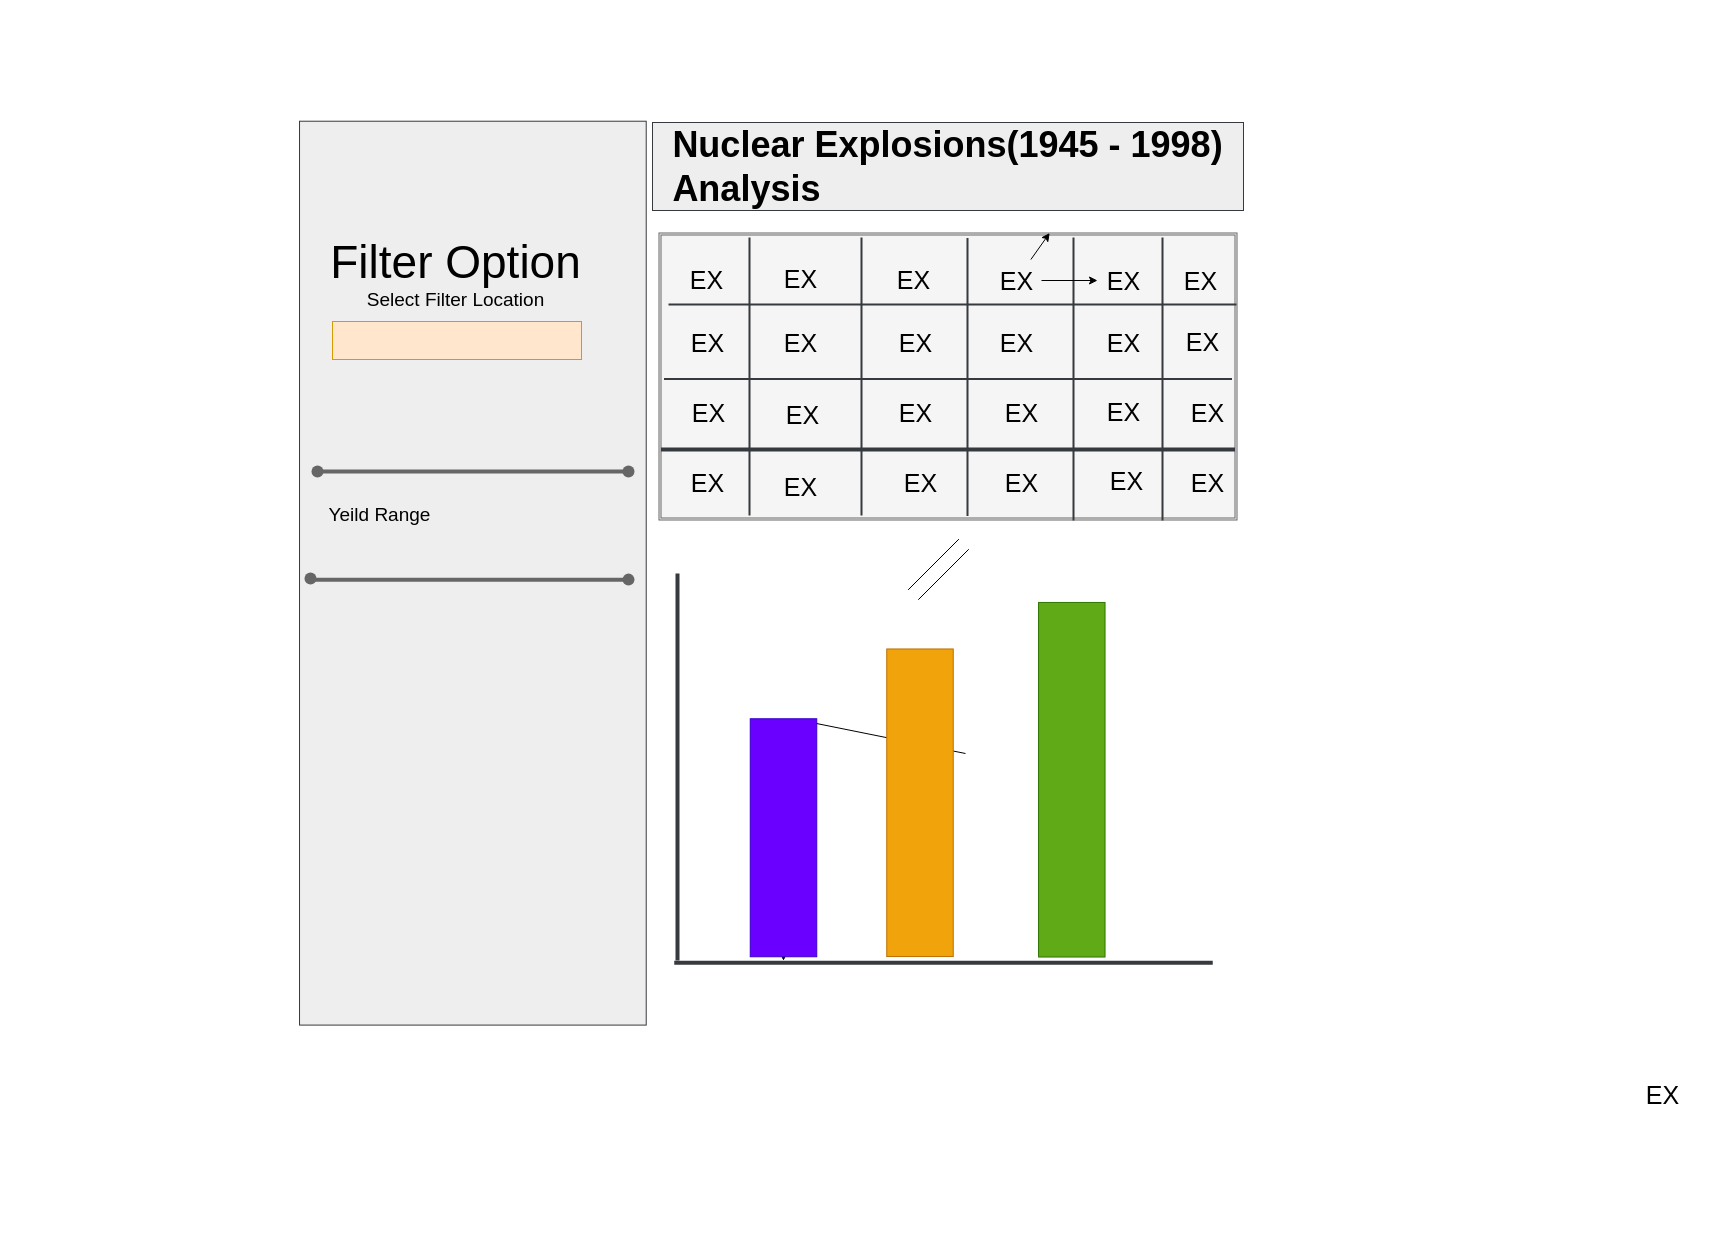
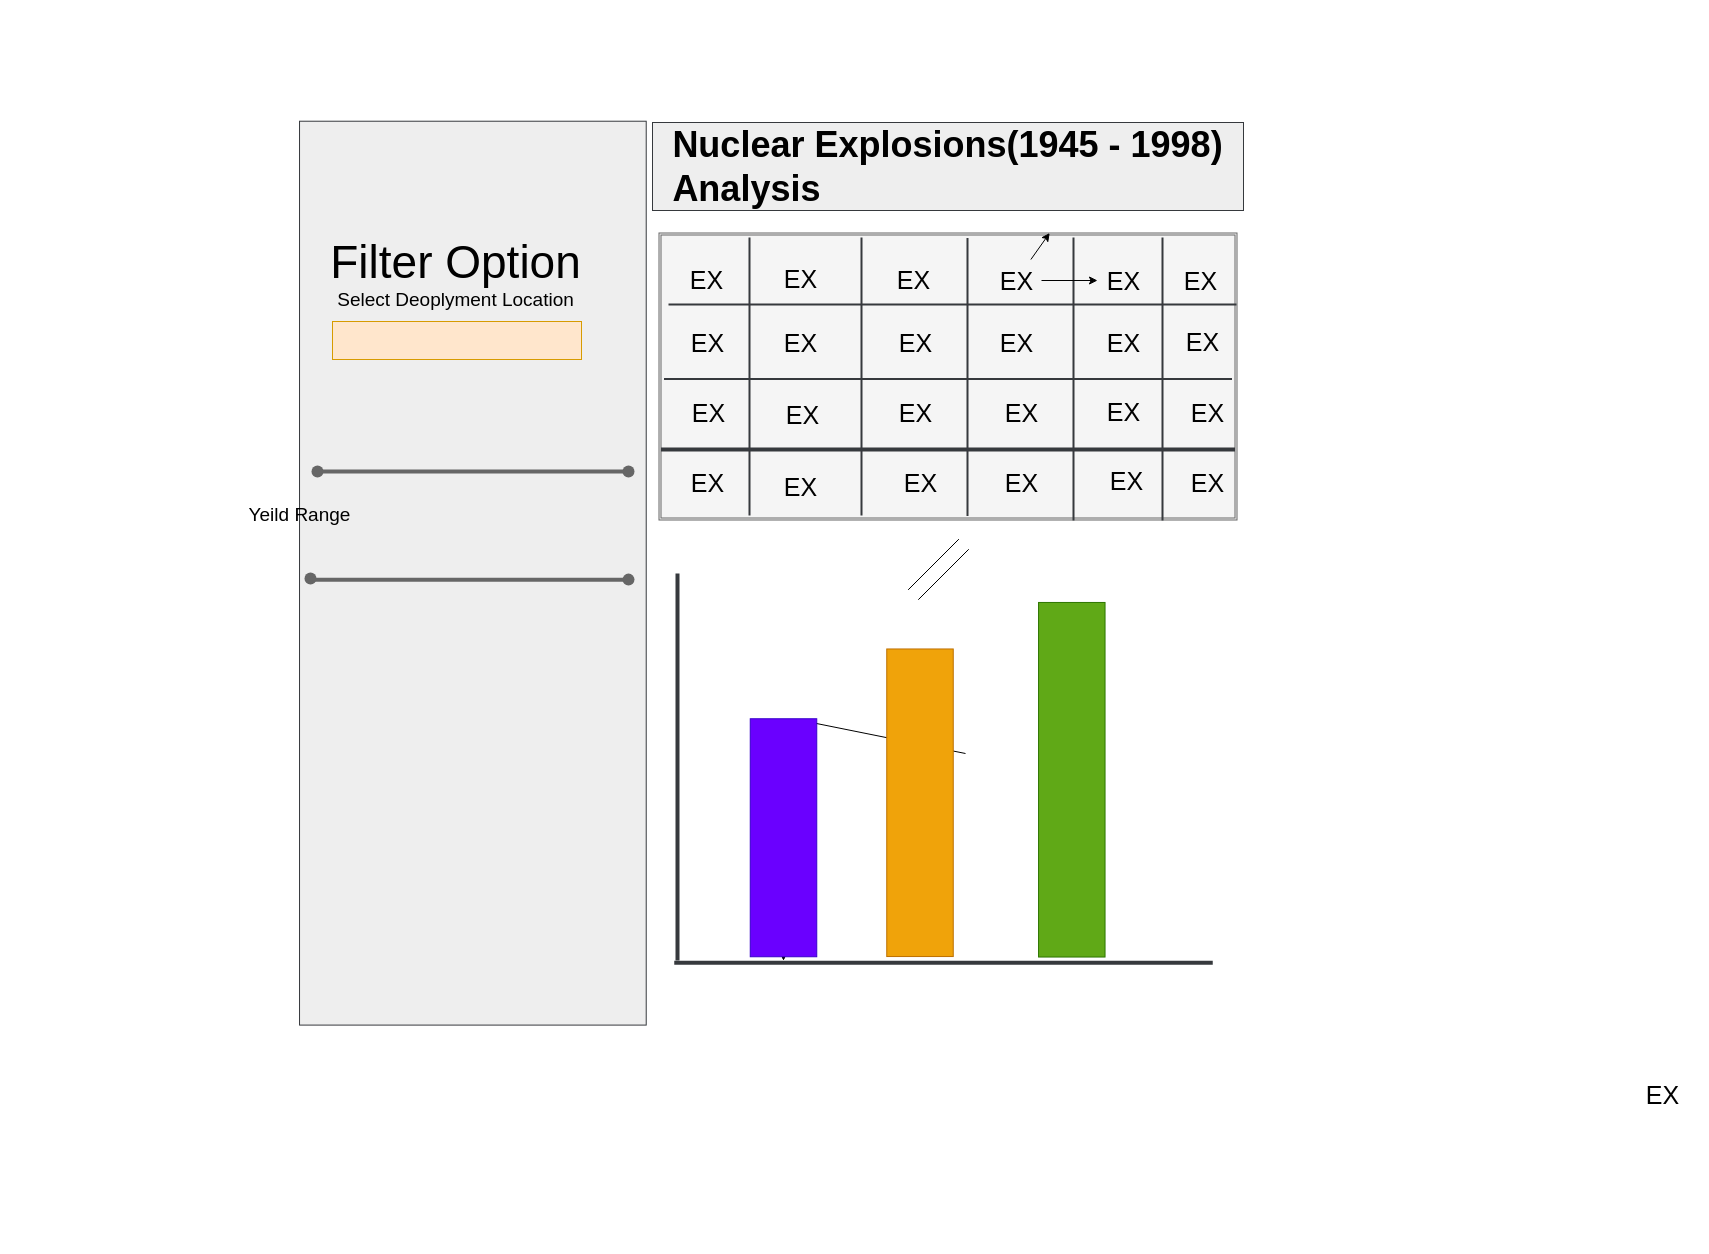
node "Select Filter Location": label "Select Filter Location" -> "Select Deoplyment Location"
node "Yeild Range": moved (380, 515) -> (300, 515)
